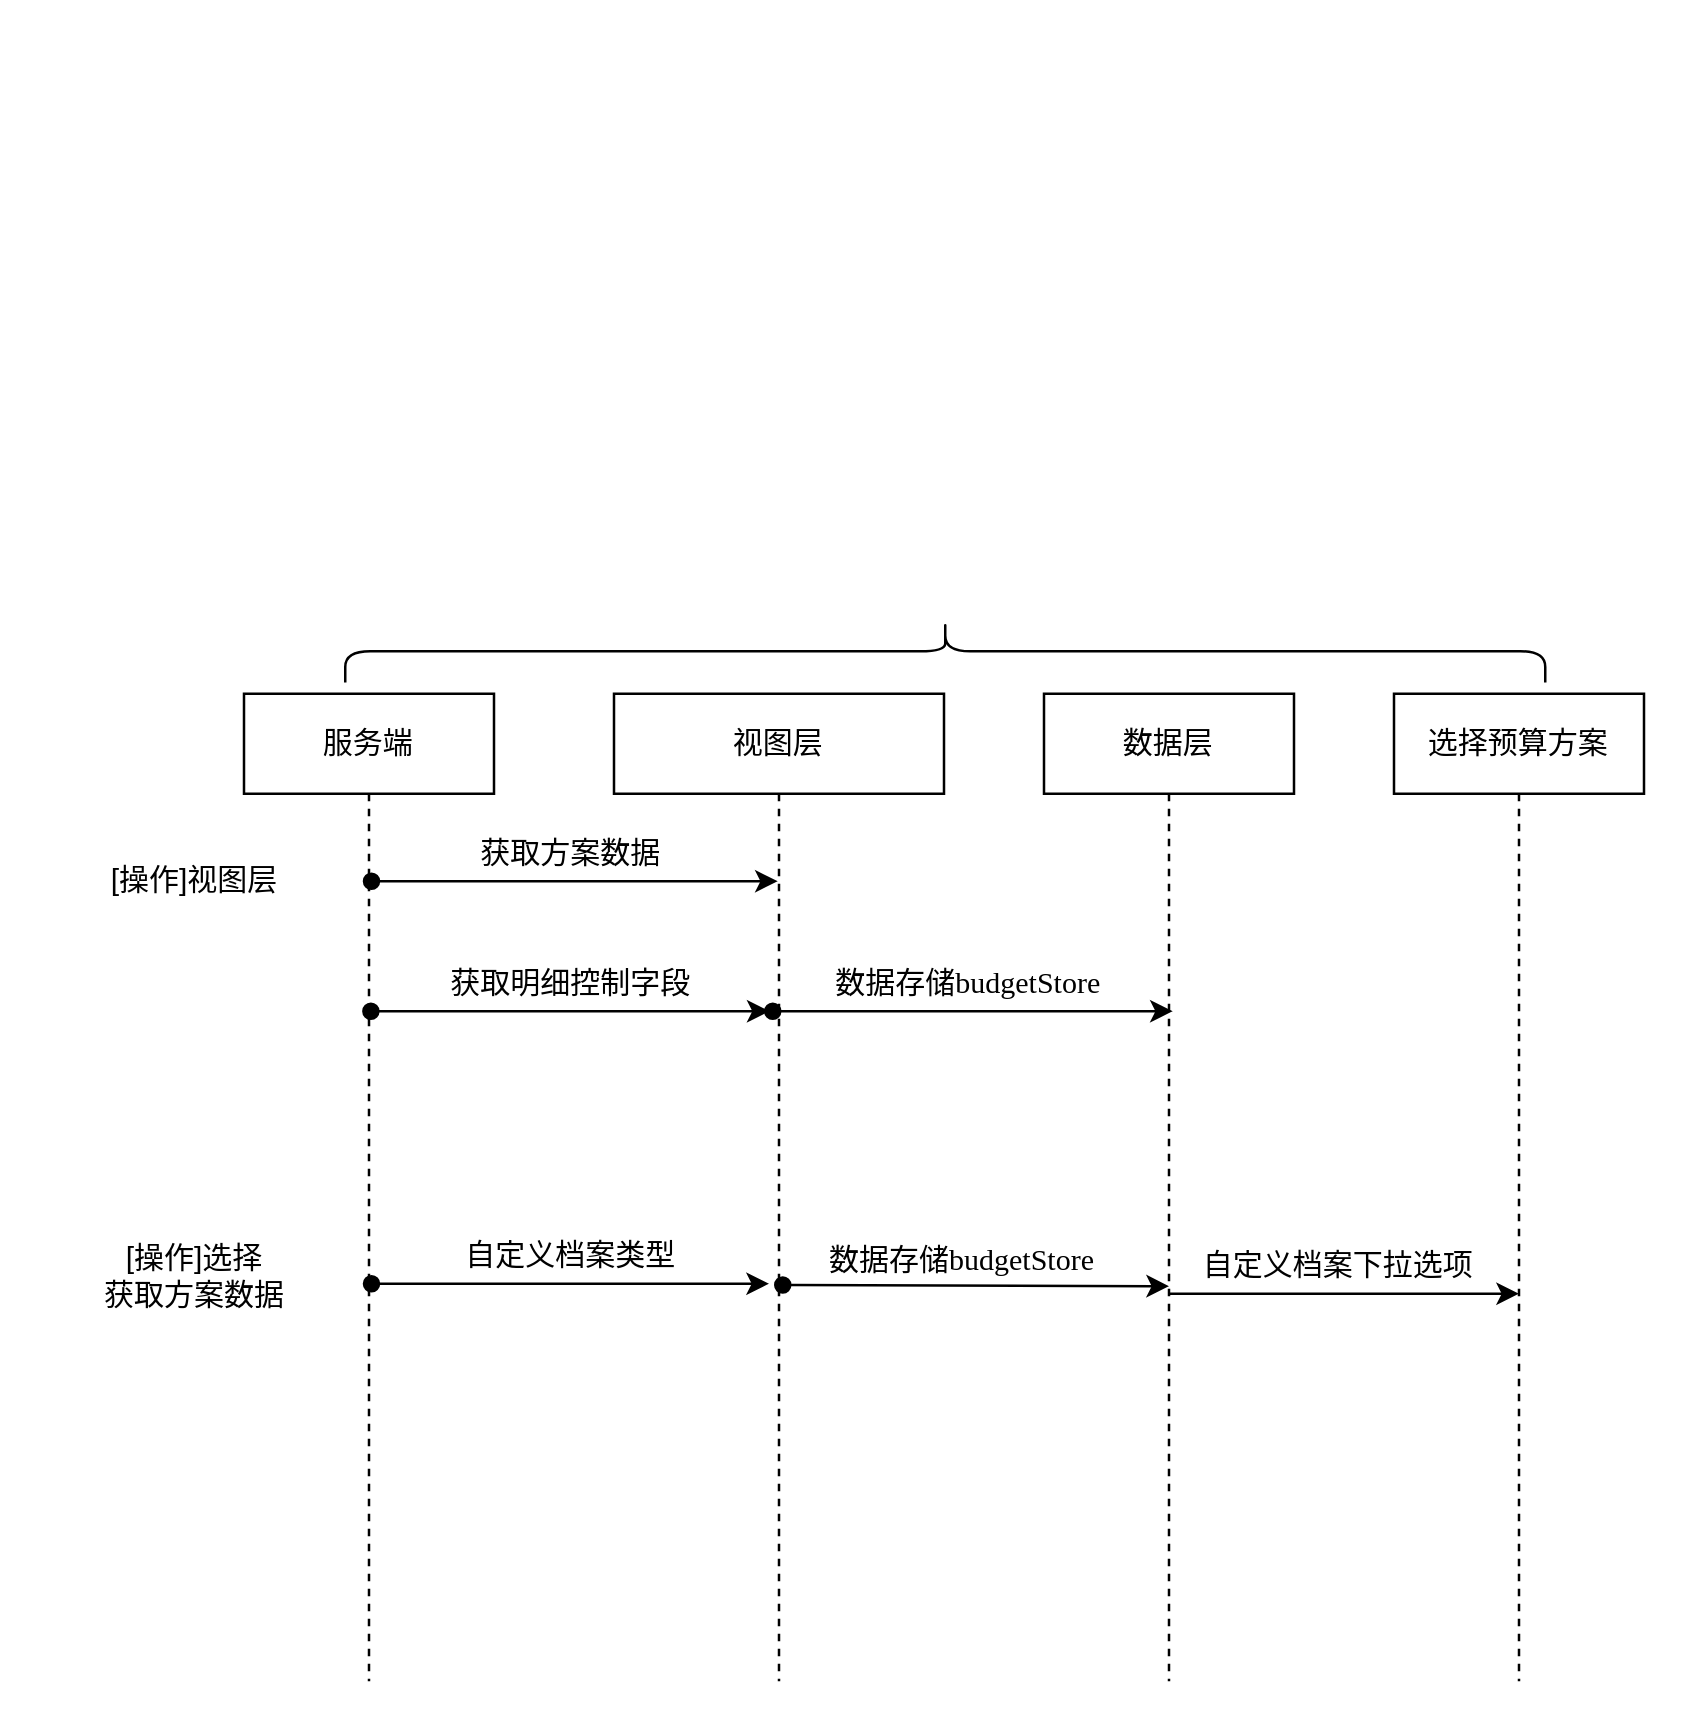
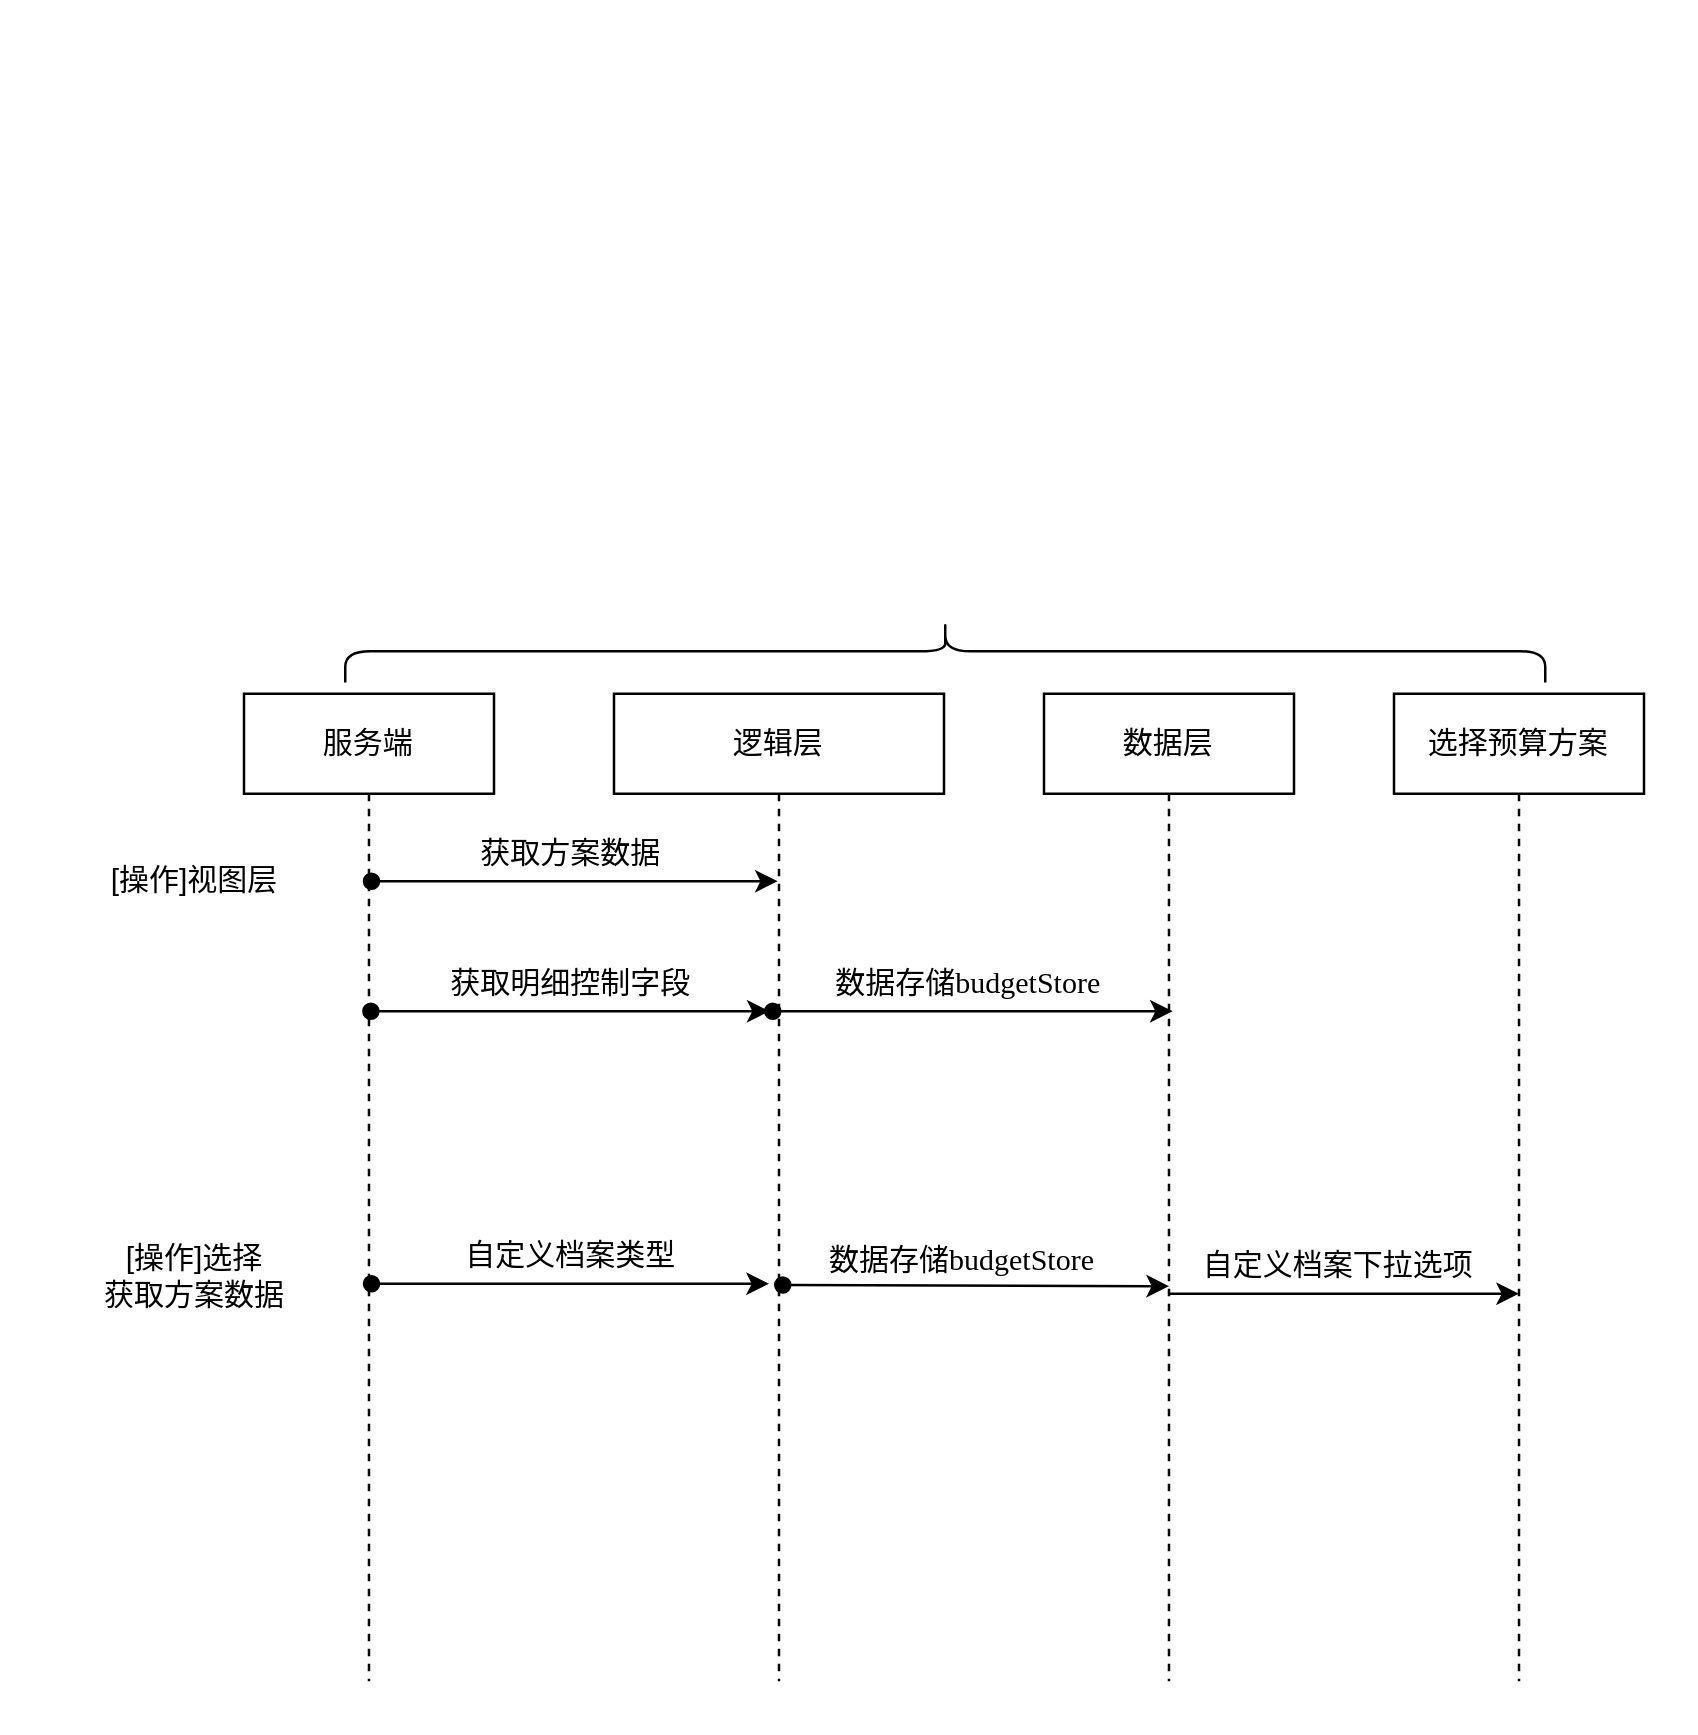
node "视图层": label "视图层" -> "逻辑层"
